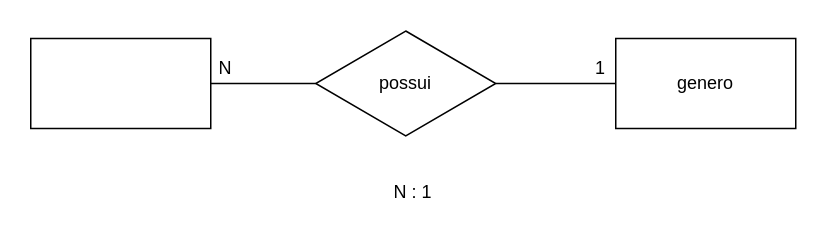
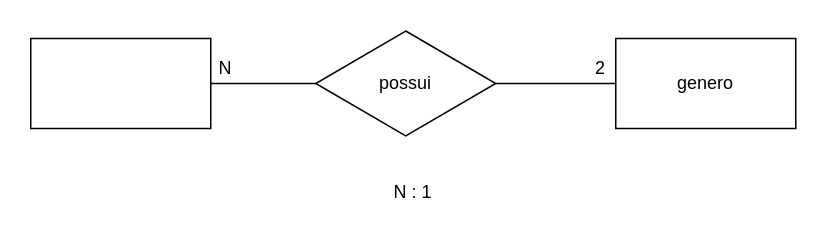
node "1": label "1" -> "2"
